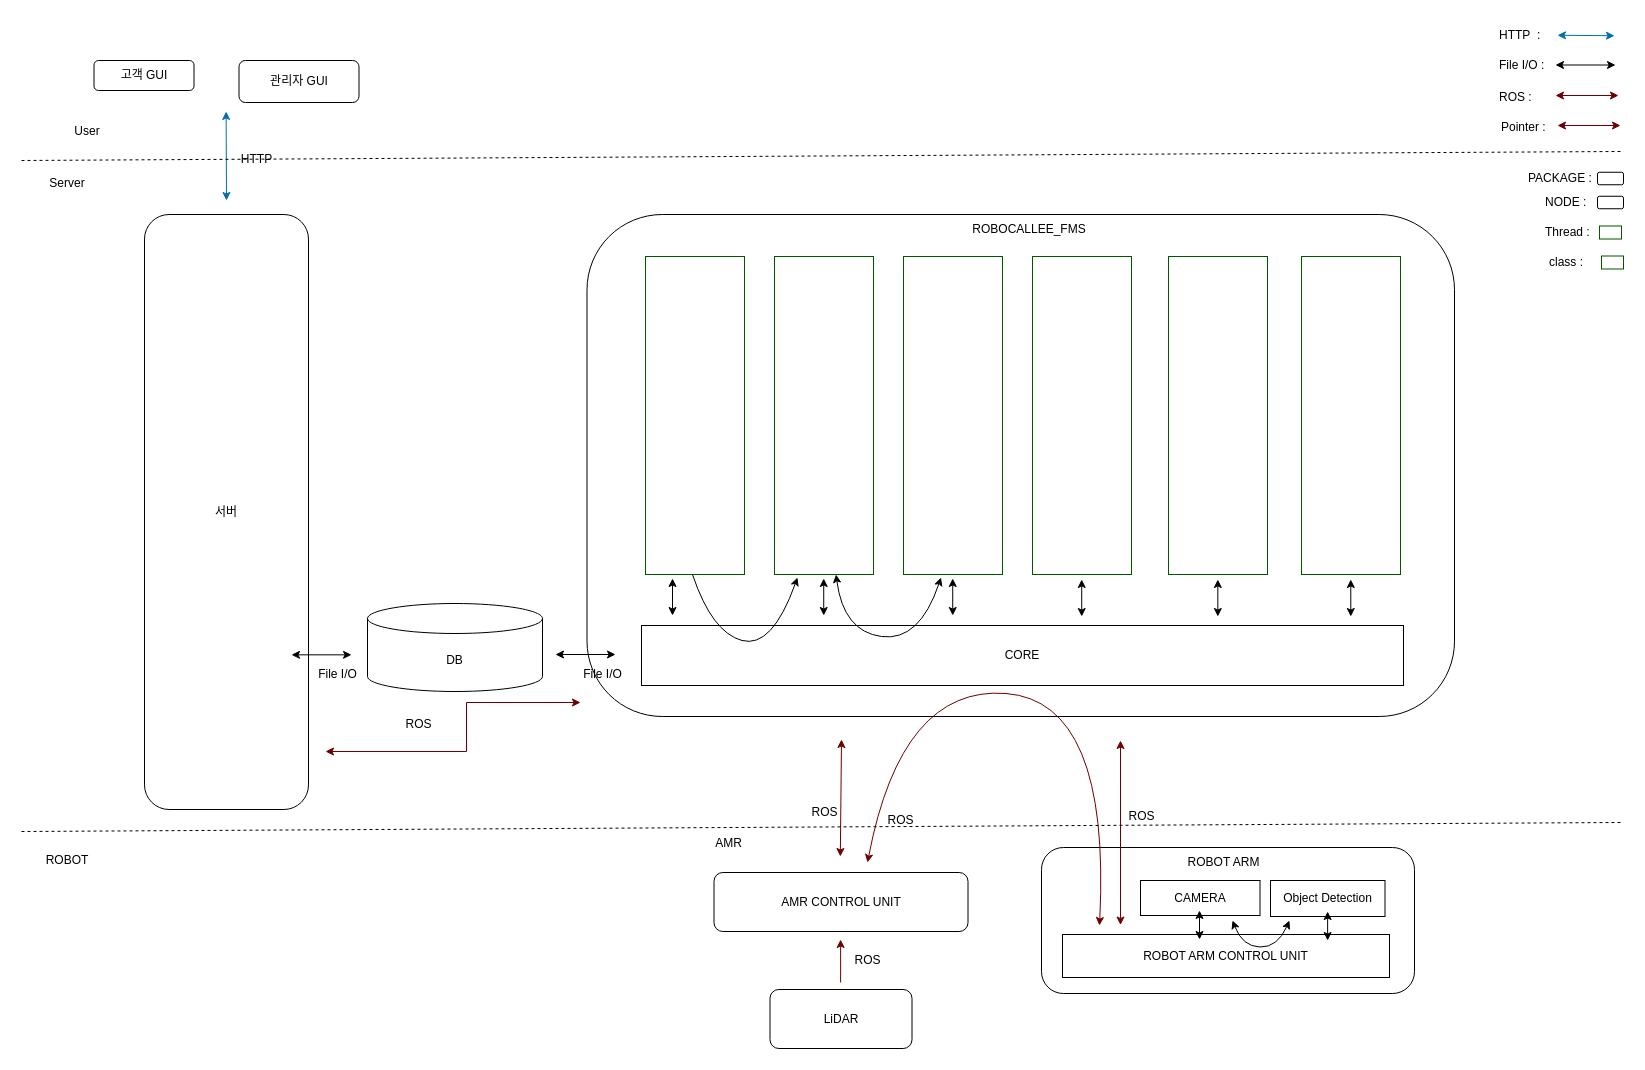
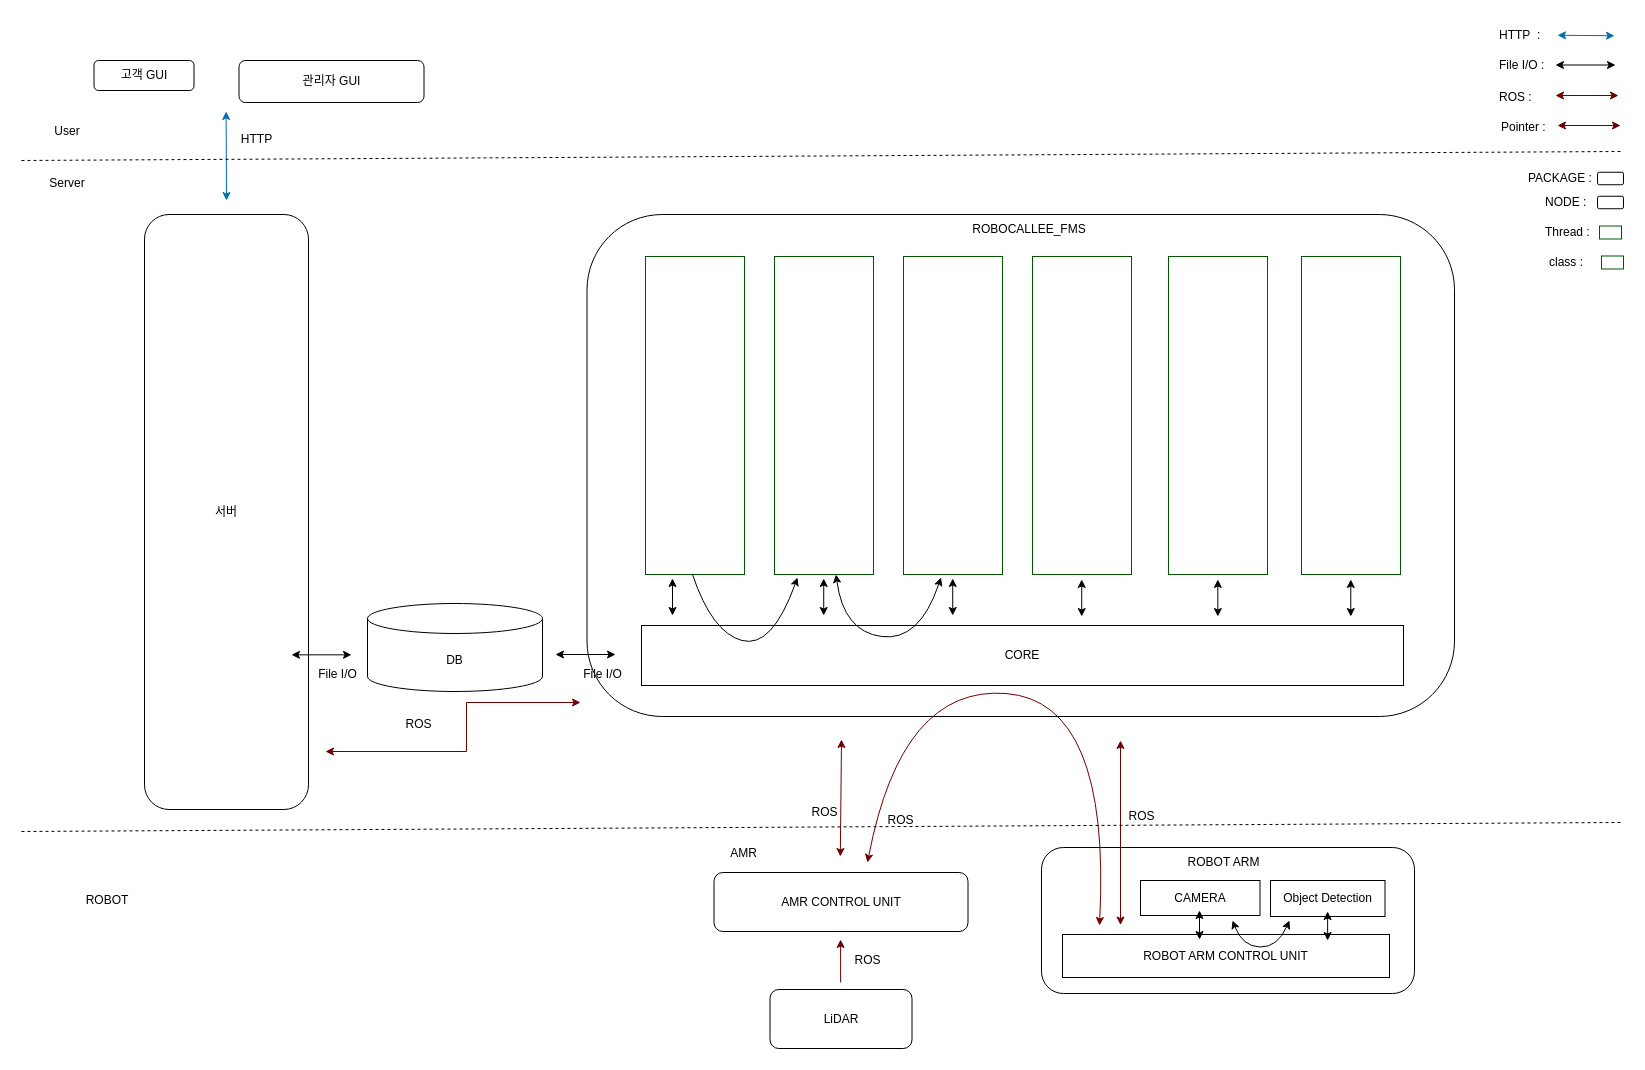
node "관리자 GUI": size 120x42 -> 185x42
node "User": moved (88, 132) -> (68, 132)
node "HTTP": moved (257, 160) -> (257, 140)
node "AMR": moved (729, 844) -> (744, 854)
node "ROBOT": moved (68, 861) -> (108, 901)
